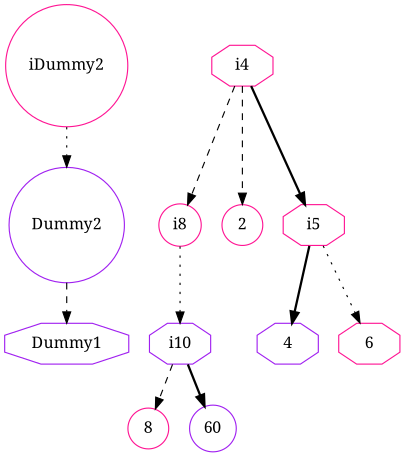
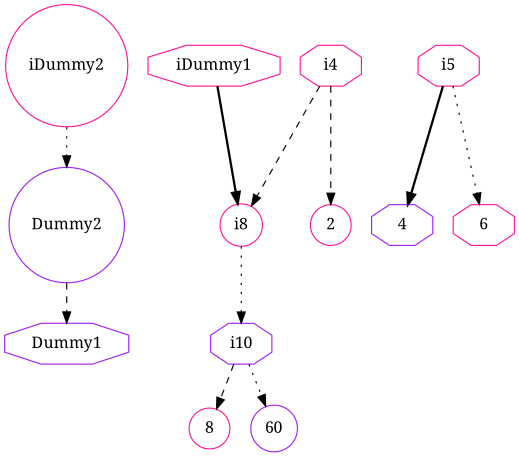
node "iDummy1": added
edge "i4" -> "i5": removed
edge "i10" -> "60": style bold -> dotted
